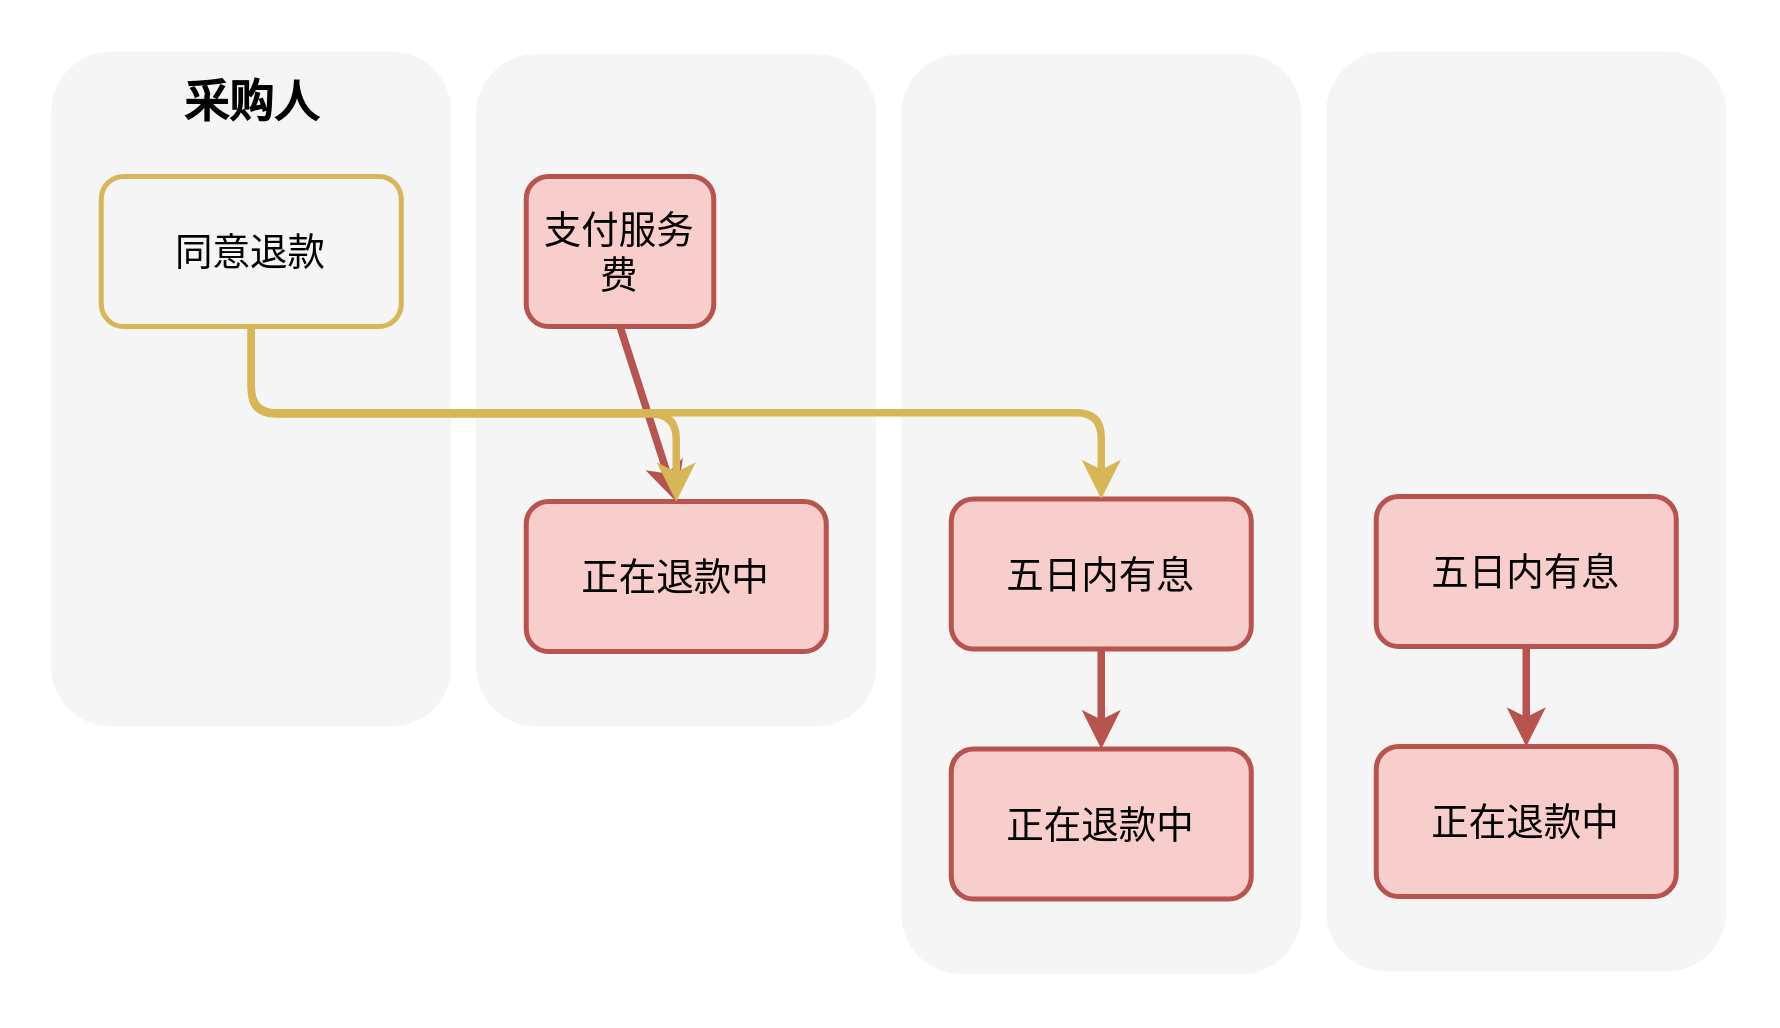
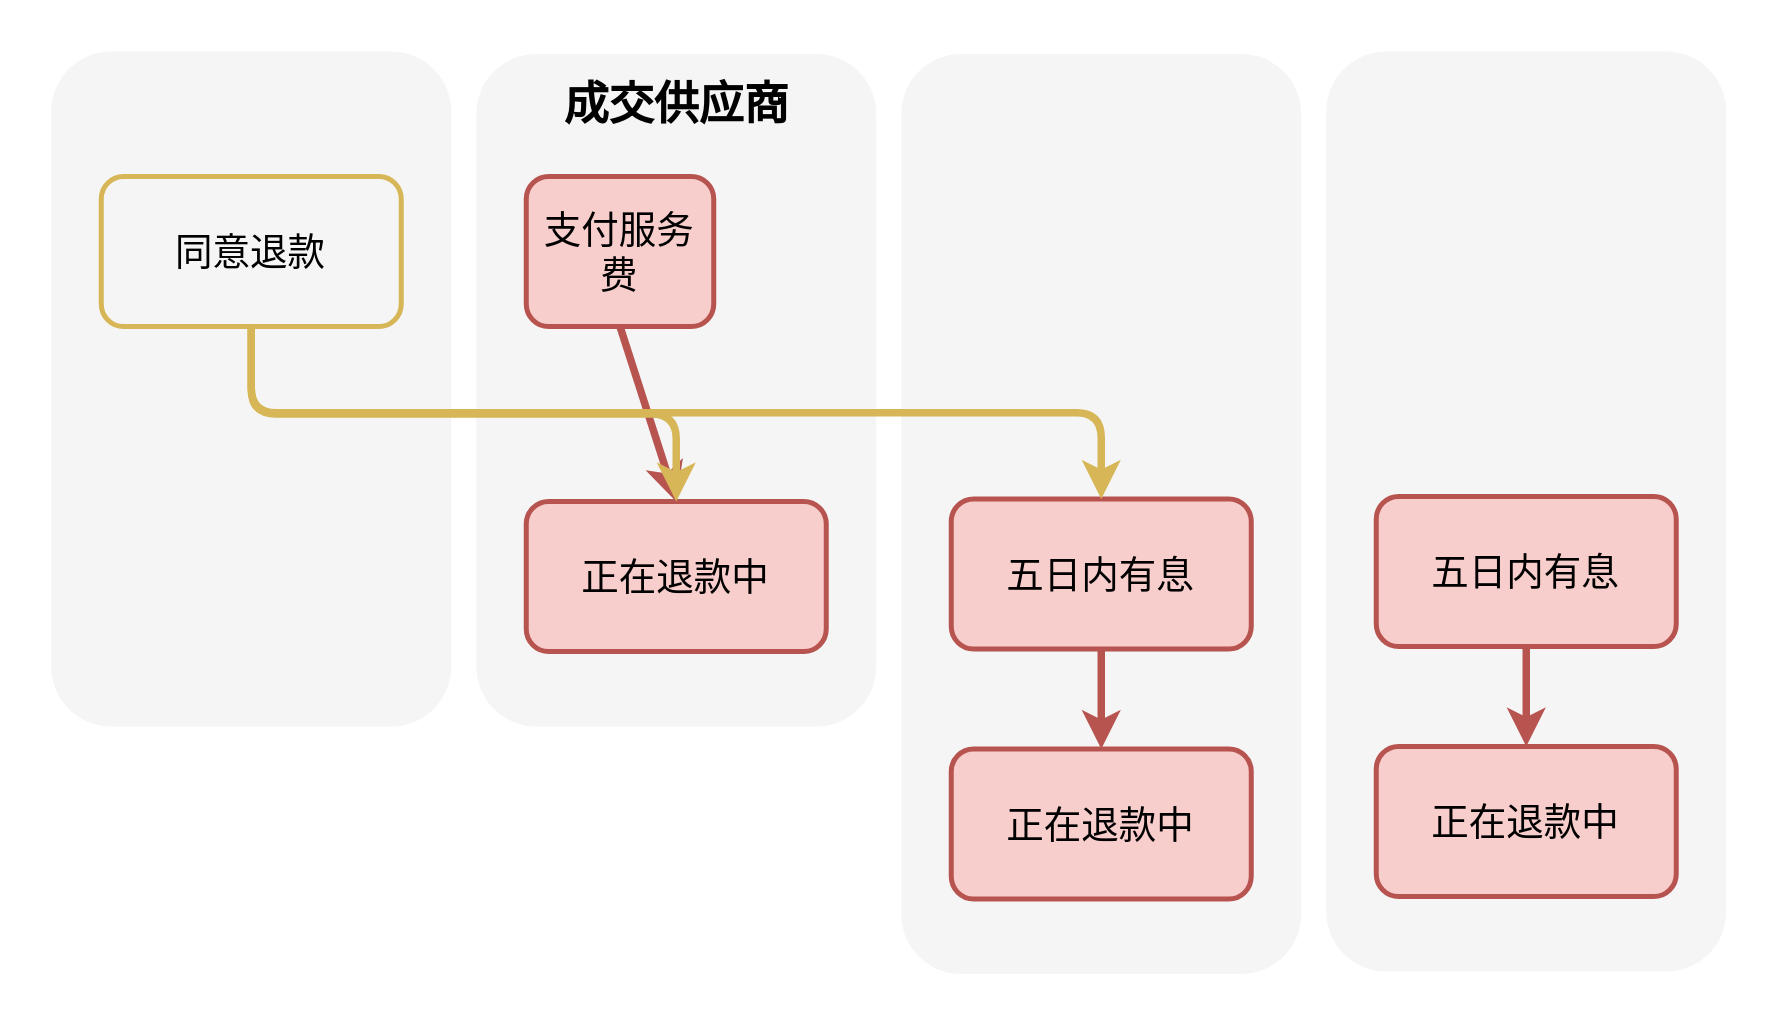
node "采购人": removed
node "成交供应商": added
